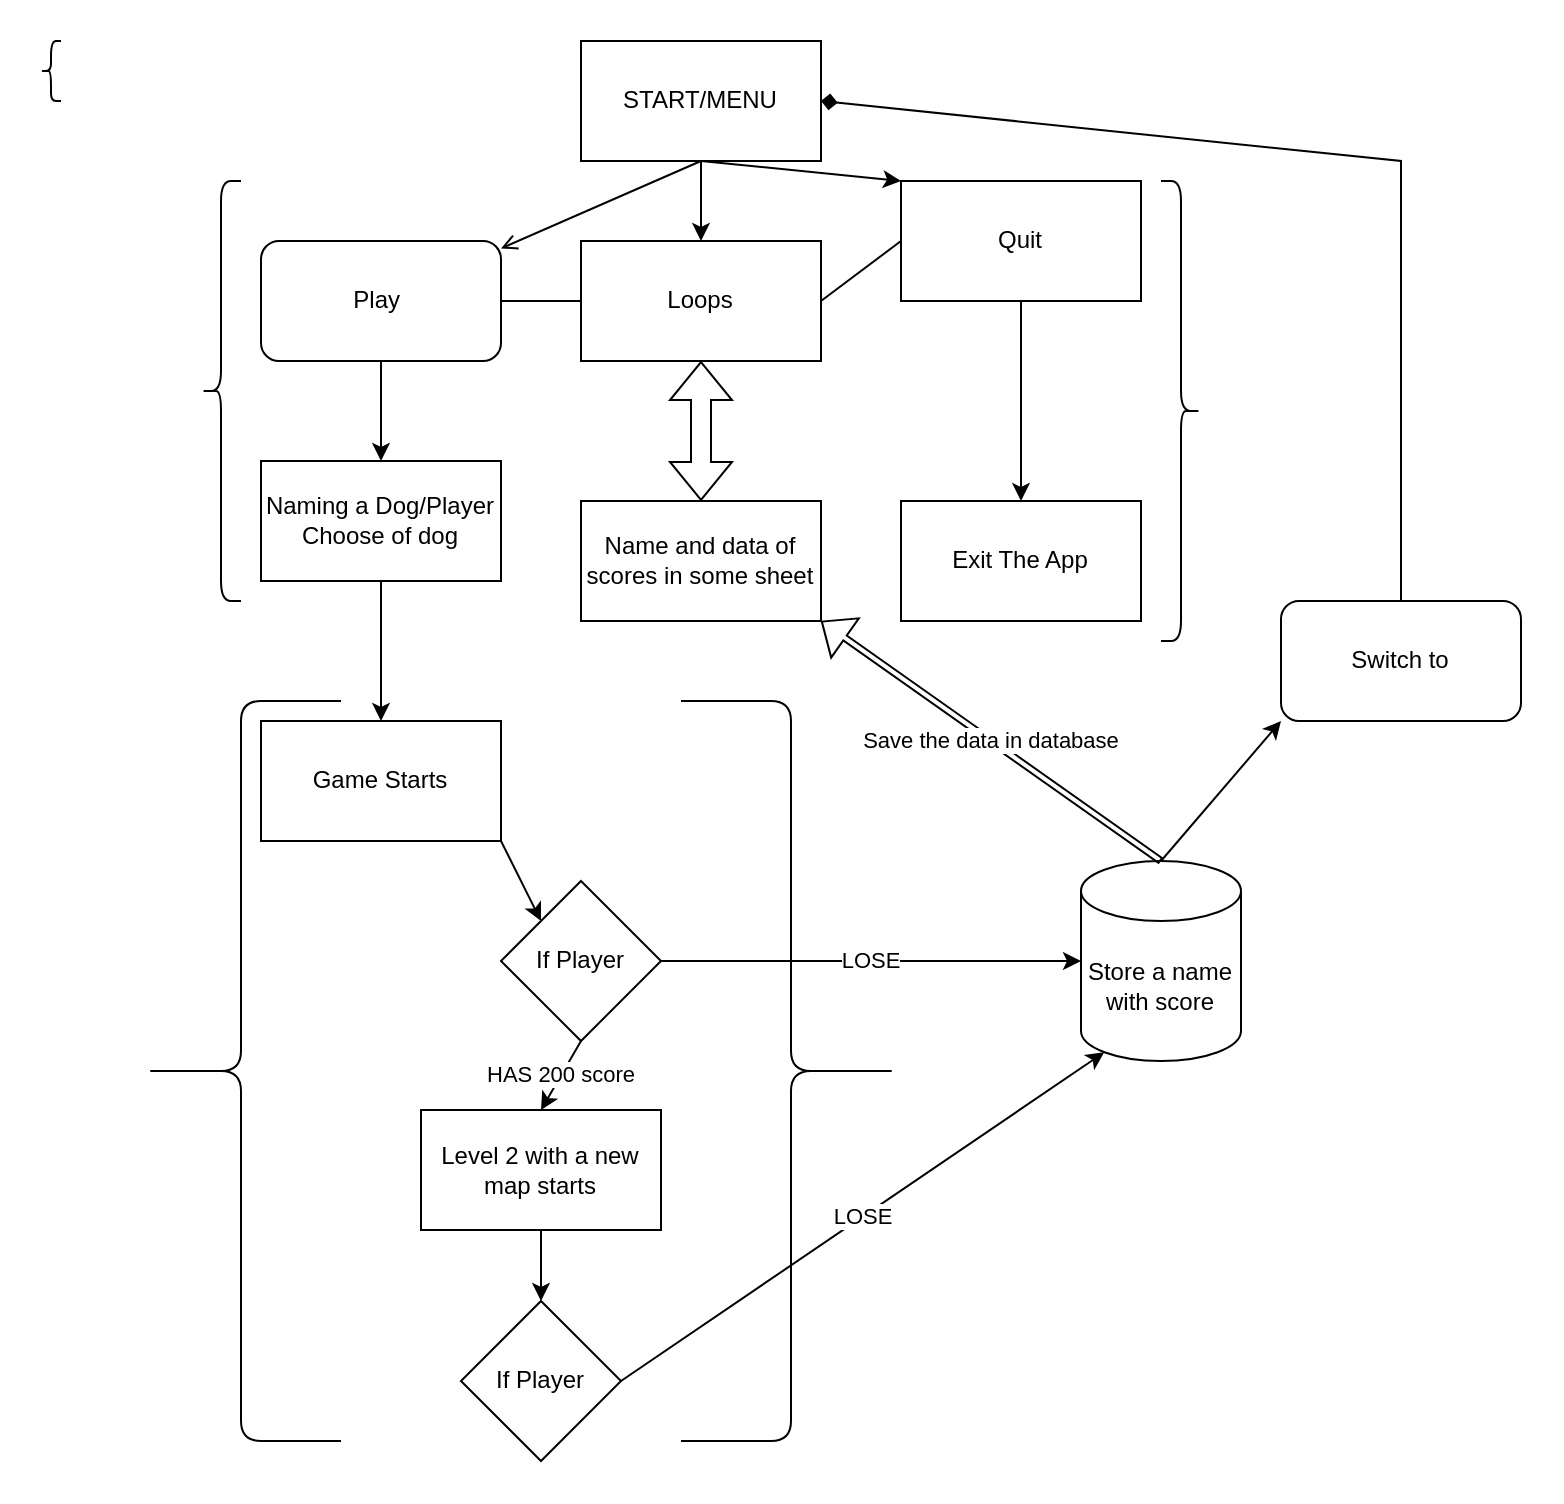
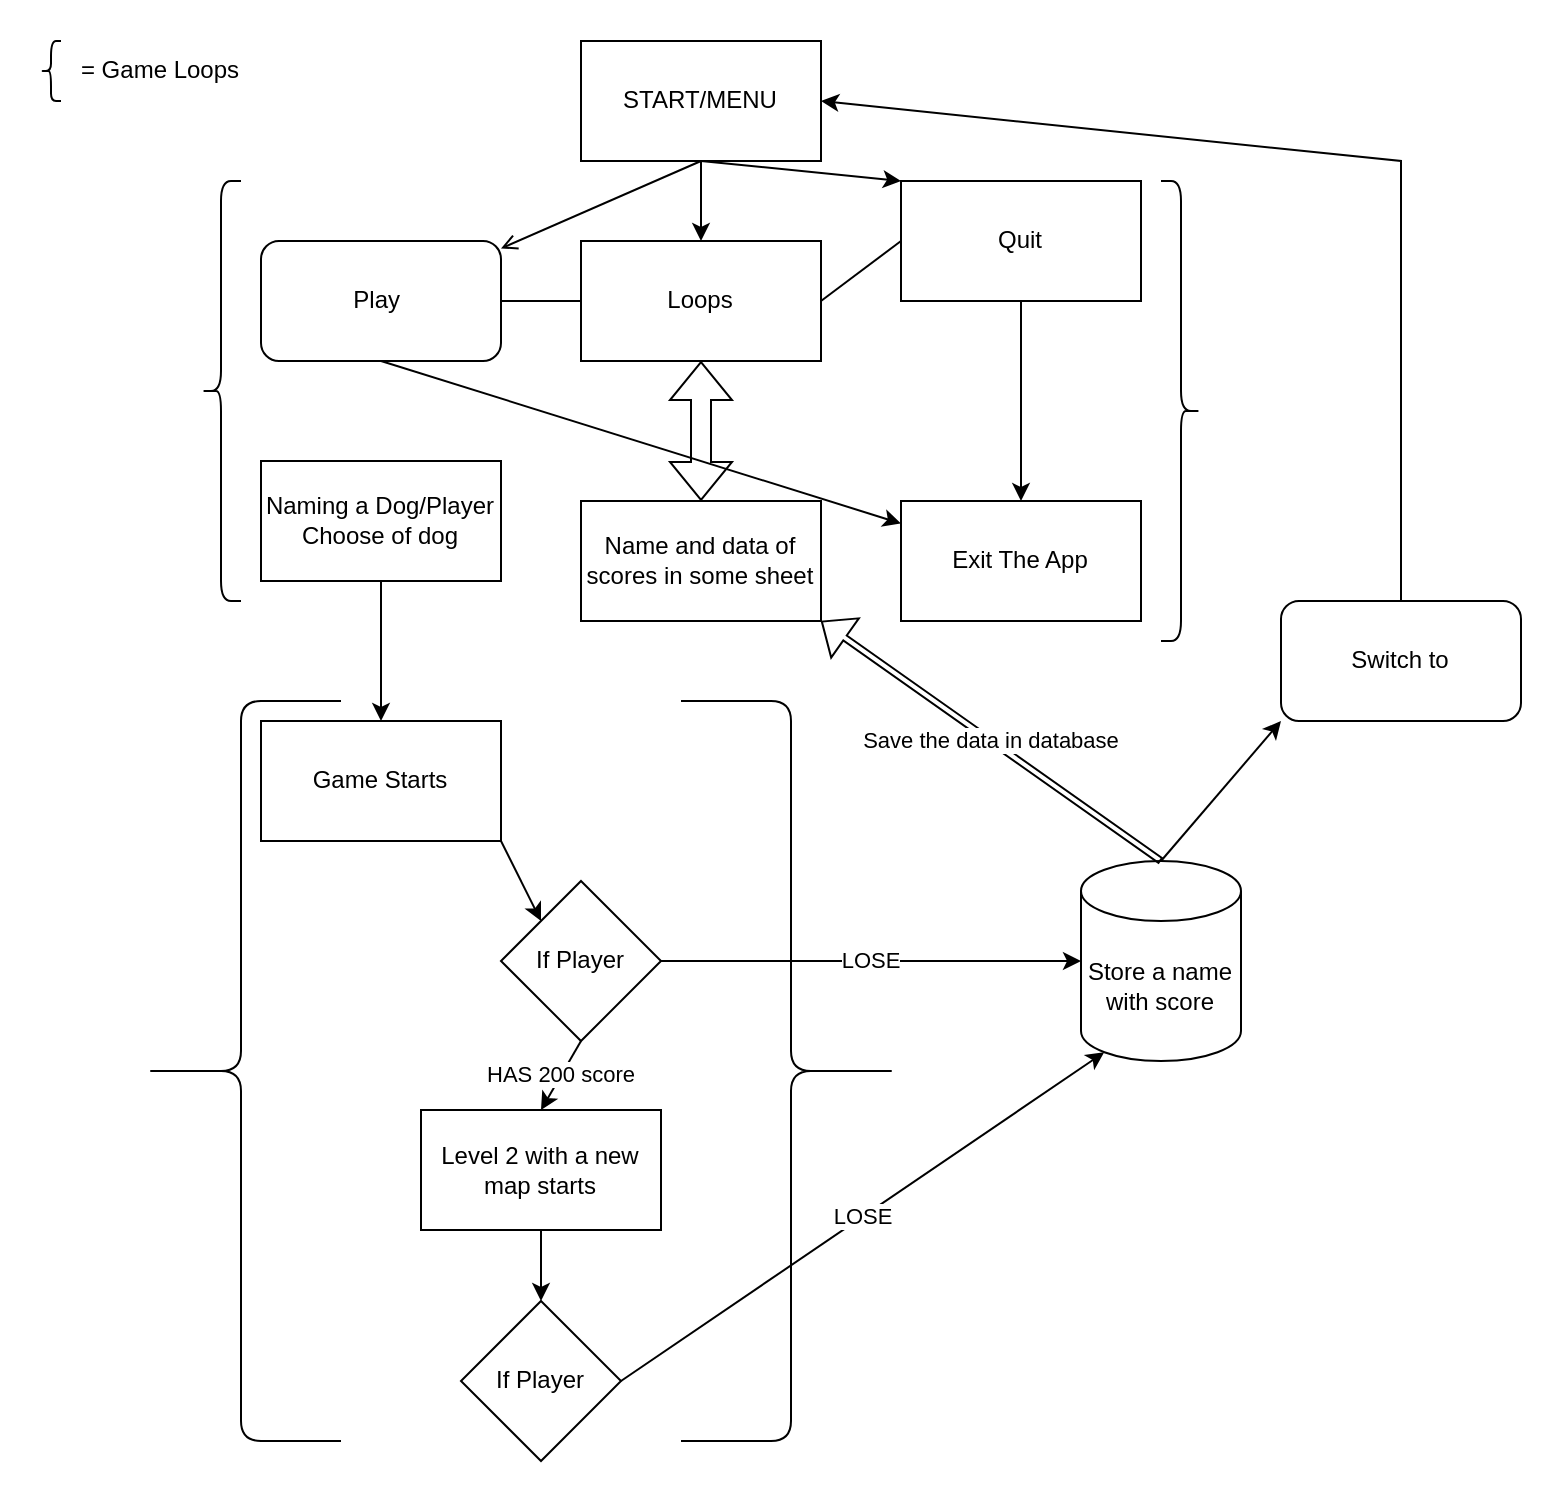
node "= Game Loops": added
edge "Switch to" -> "START/MENU": arrowhead diamond -> classic
edge "Play" -> "Naming a Dog/Player Choose of dog": now "Play" -> "Exit The App"
